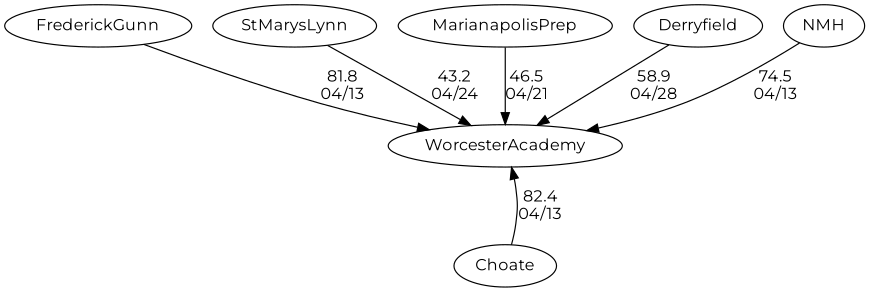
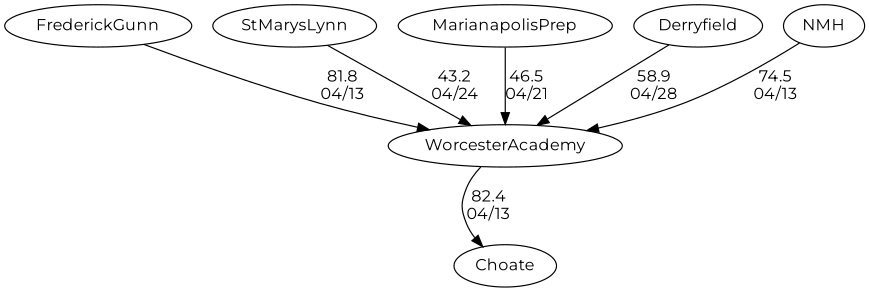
edge "Choate" -> "WorcesterAcademy": reversed
